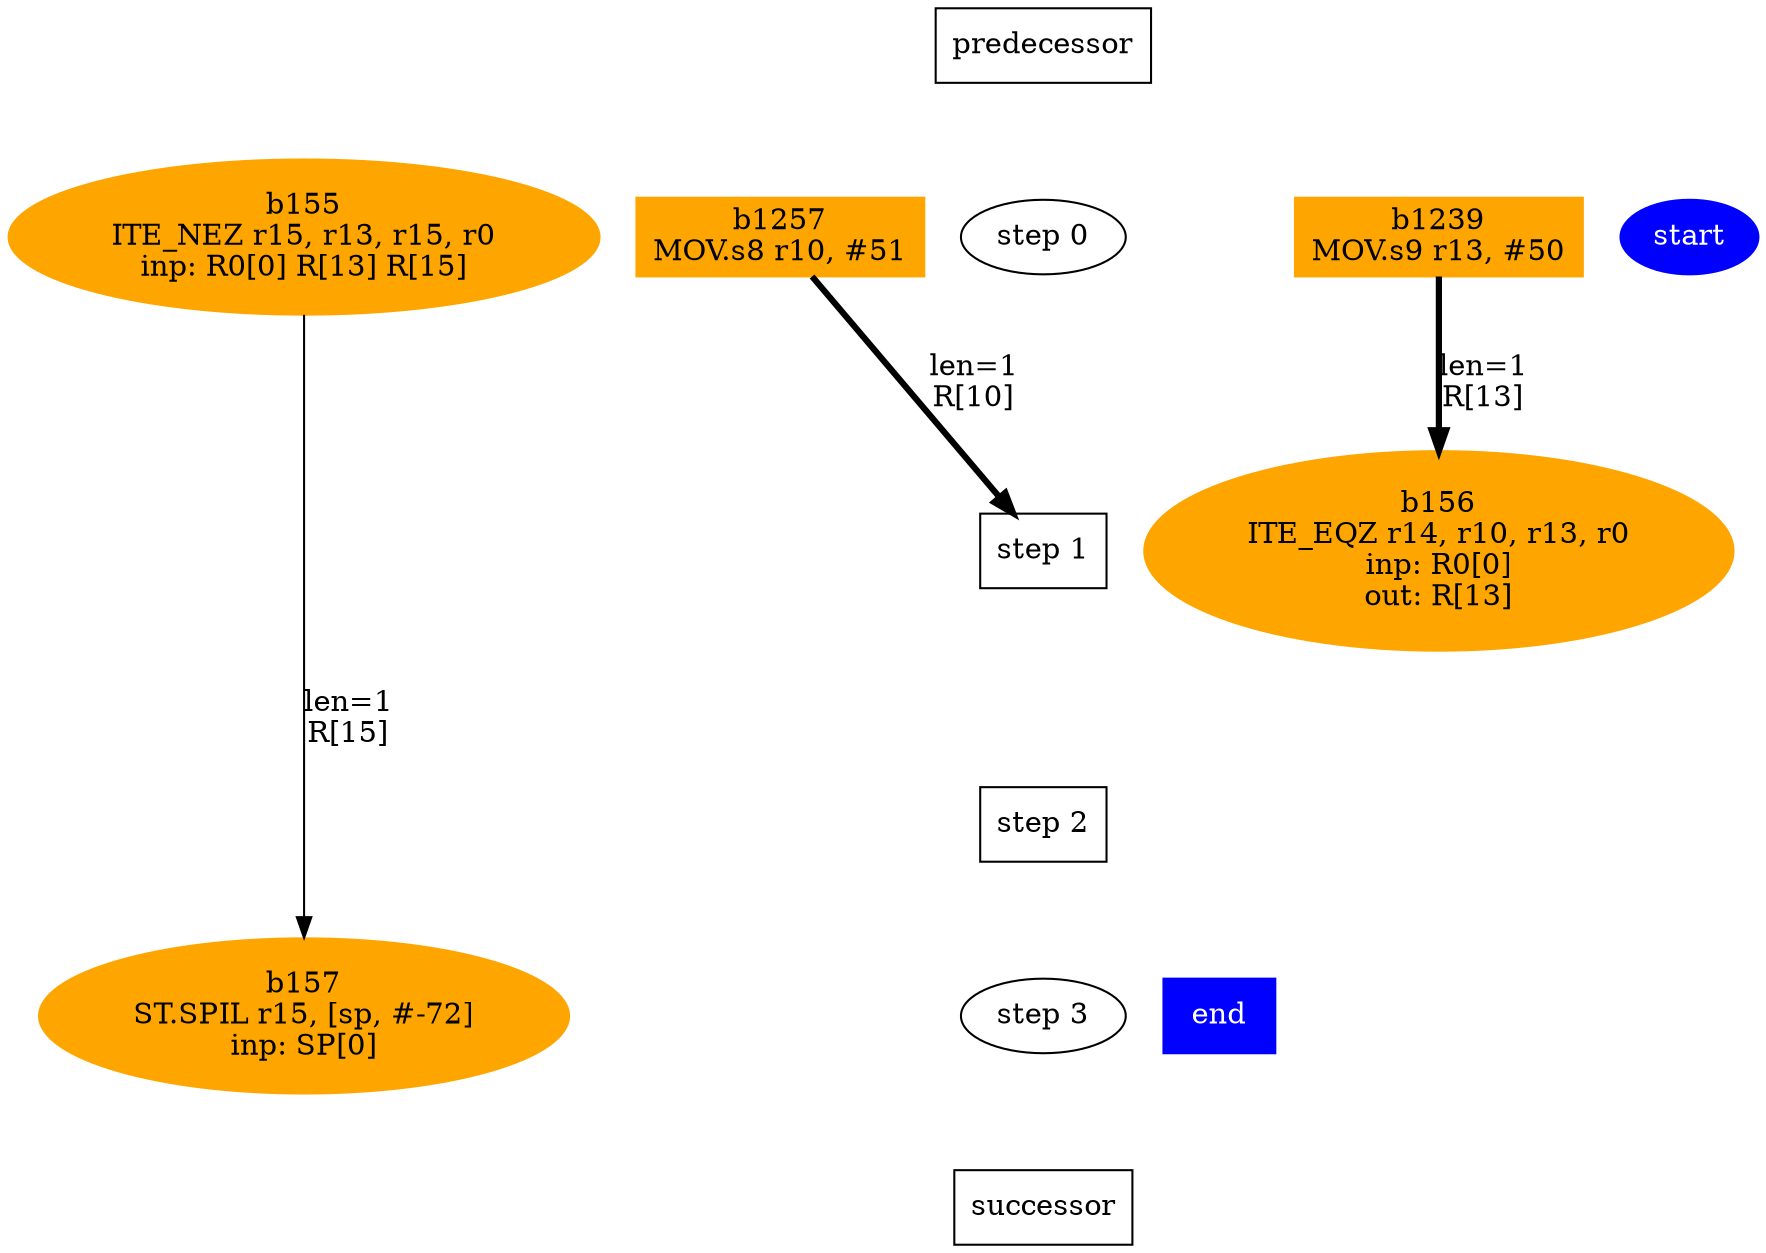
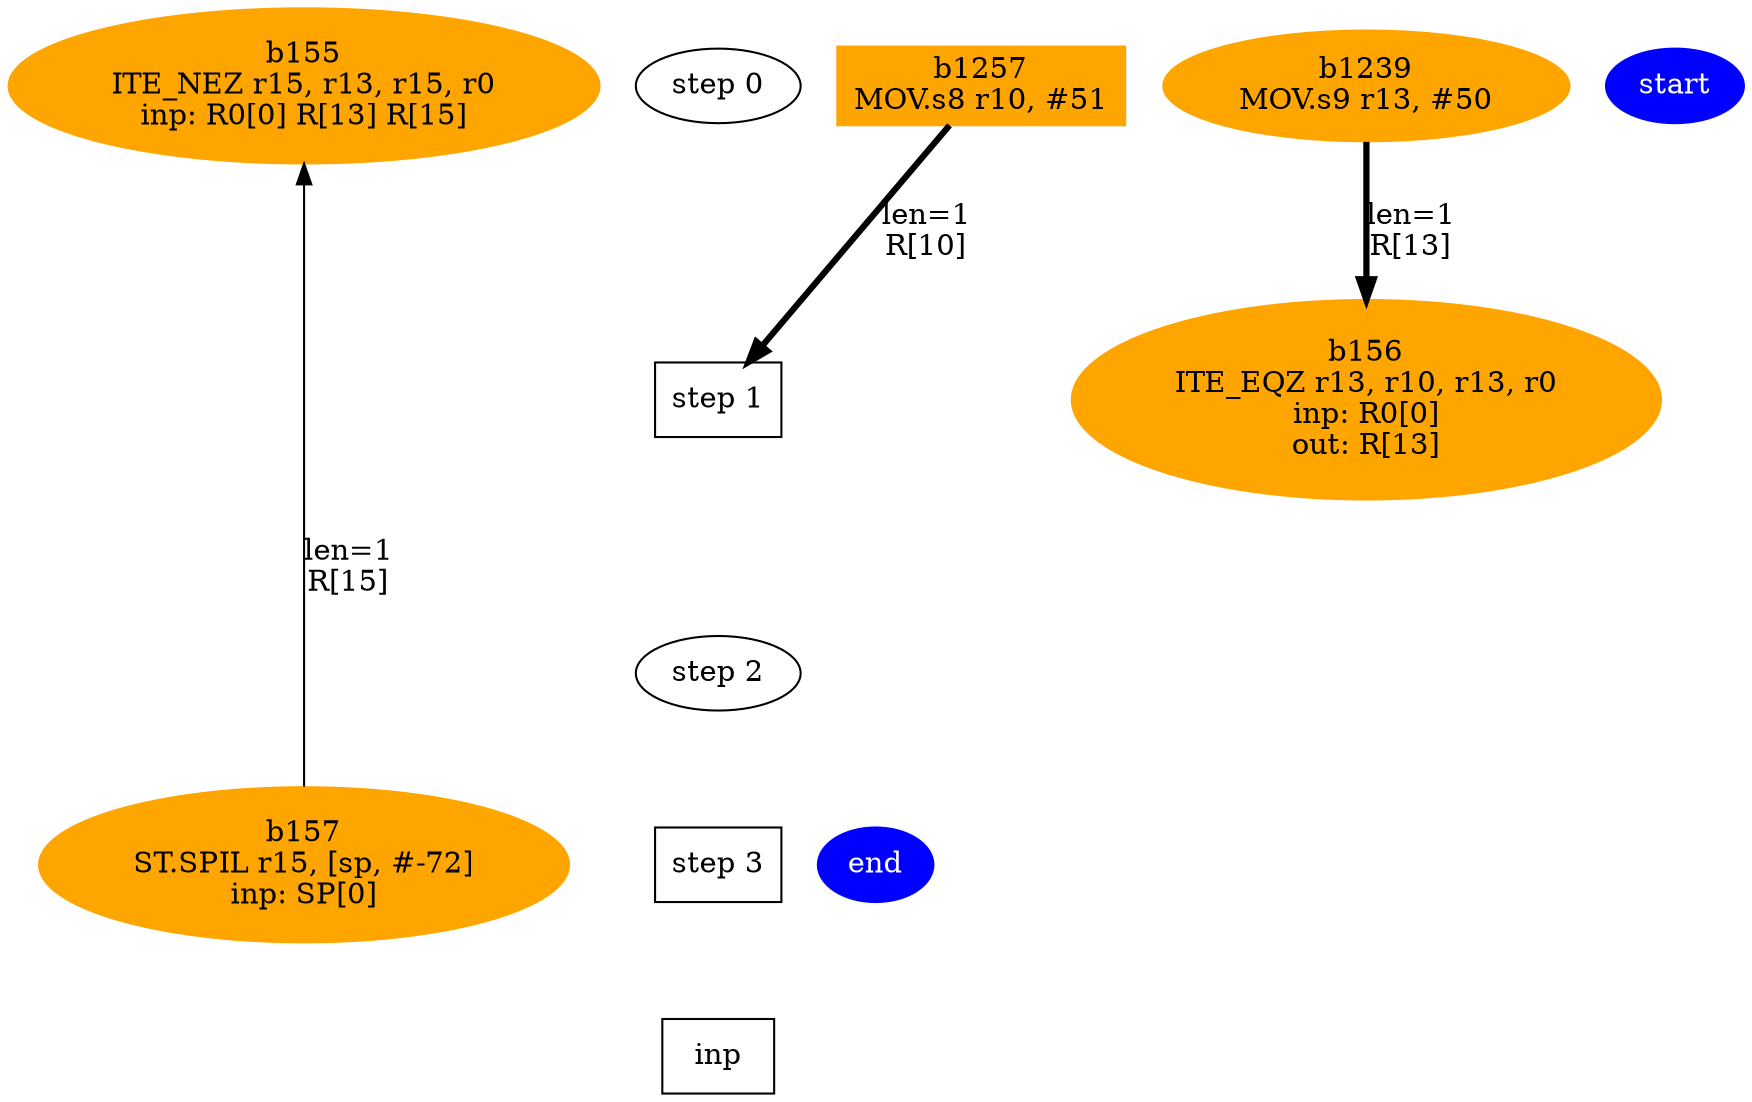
node "predecessor": removed
node "b1239 MOV.s9 r13, #50": shape box -> ellipse
node "b156 ITE_EQZ r14, r10, r13, r0 inp: R0[0] out: R[13]": label "b156 ITE_EQZ r14, r10, r13, r0 inp: R0[0] out: R[13]" -> "b156 ITE_EQZ r13, r10, r13, r0 inp: R0[0] out: R[13]"
edge "b155 ITE_NEZ r15, r13, r15, r0 inp: R0[0] R[13] R[15]" -> "b157 ST.SPIL r15, [sp, #-72] inp: SP[0]": reversed
node "step 2": shape box -> ellipse
node "step 3": shape ellipse -> box
node "end": shape box -> ellipse
node "successor": label "successor" -> "inp"
